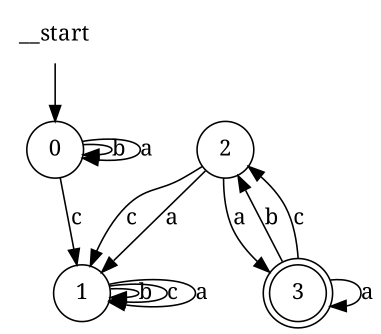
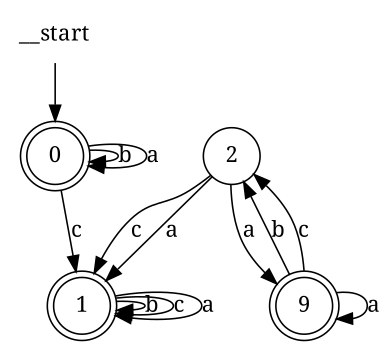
node "0": shape circle -> doublecircle
node "1": shape circle -> doublecircle
node "3": label "3" -> "9"
